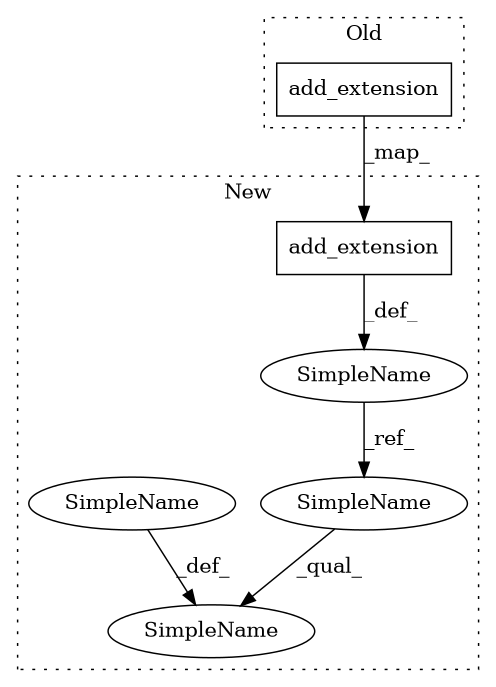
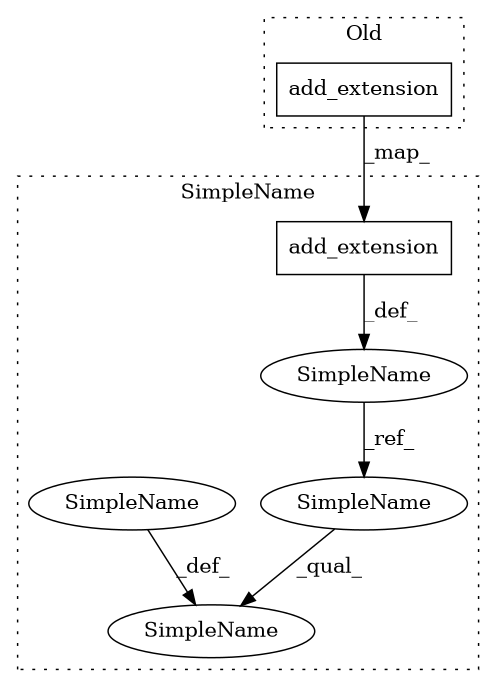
cluster "New": label "New" -> "SimpleName"
